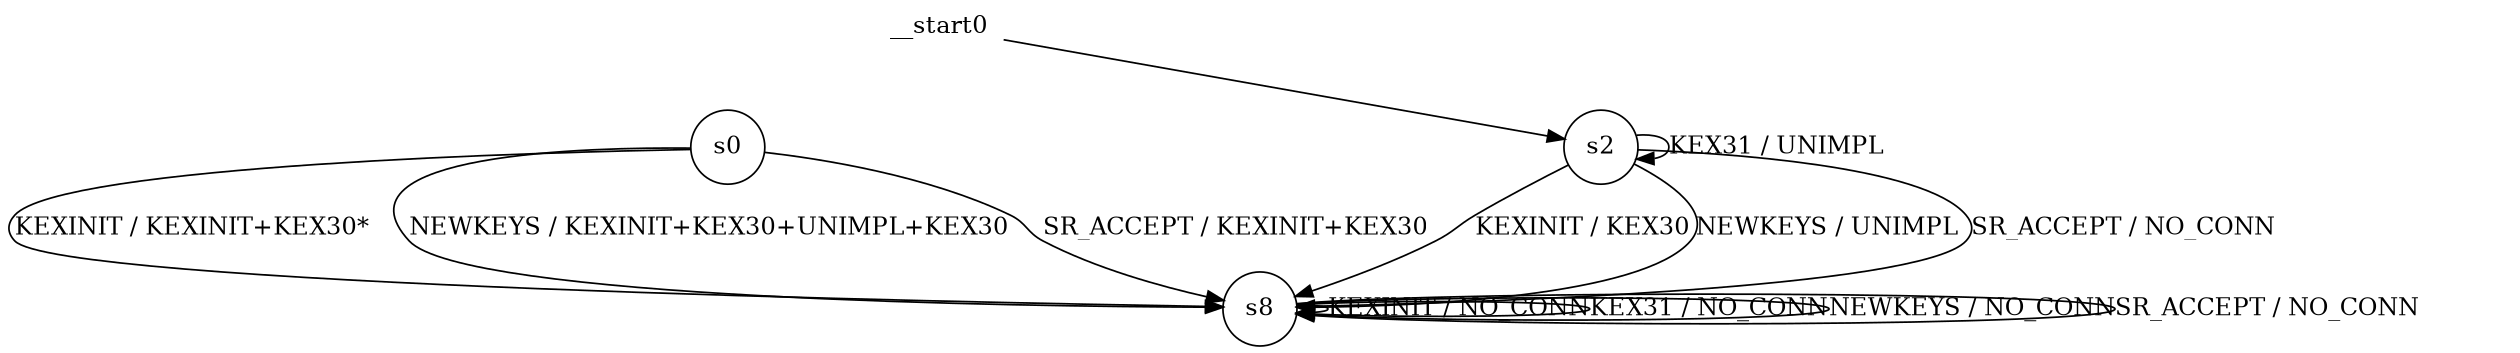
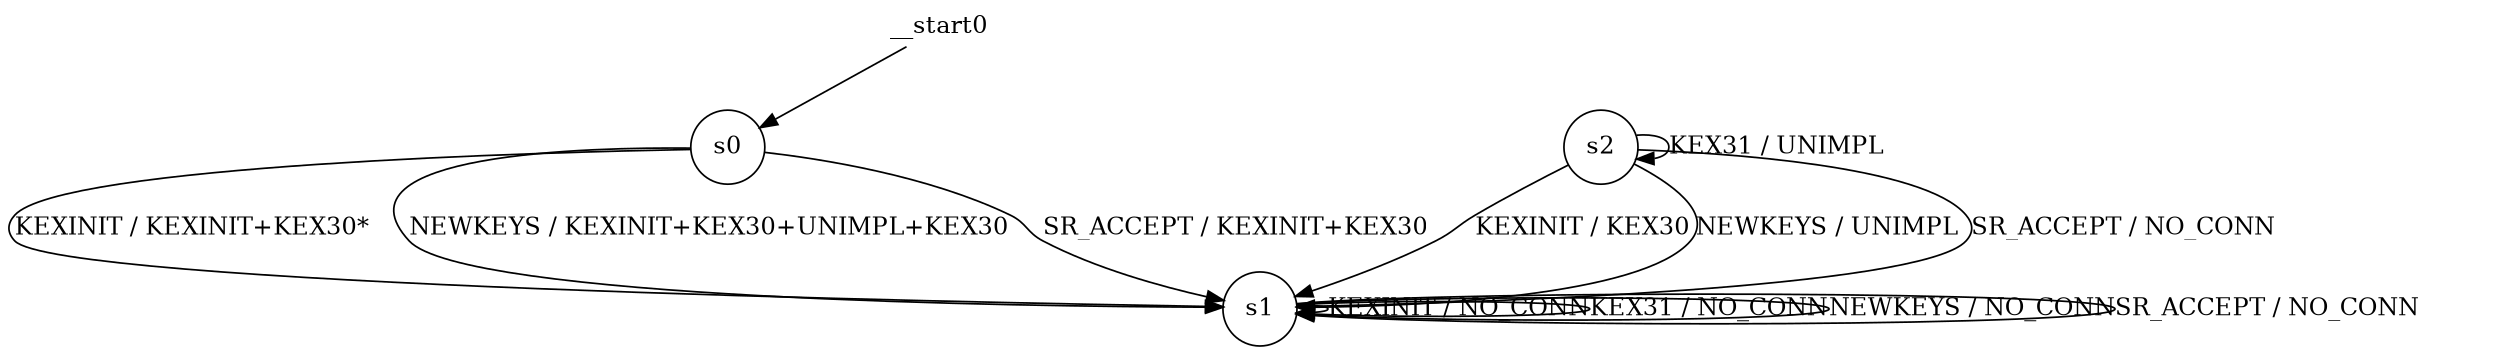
edge "__start0" -> "s2": now "__start0" -> "s0"
node "s8": label "s8" -> "s1"
